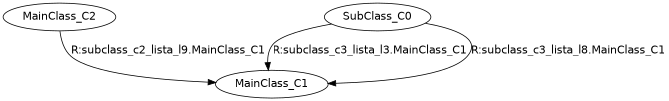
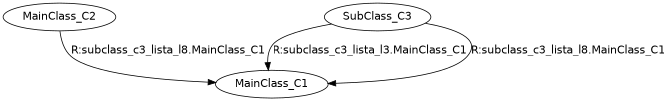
node "SubClass_C0": label "SubClass_C0" -> "SubClass_C3"
edge "MainClass_C2" -> "MainClass_C1": label "R:subclass_c2_lista_l9.MainClass_C1" -> "R:subclass_c3_lista_l8.MainClass_C1"
